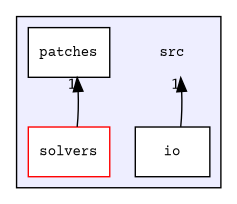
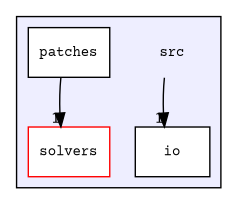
edge "solvers" -> "patches": reversed
edge "io" -> "src": reversed
